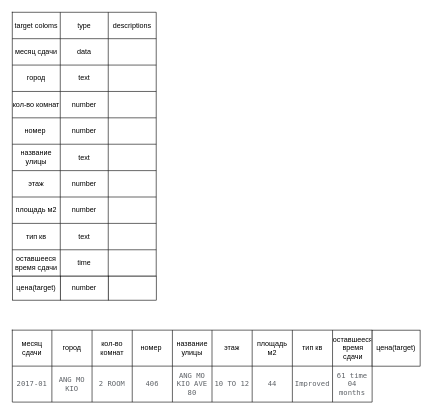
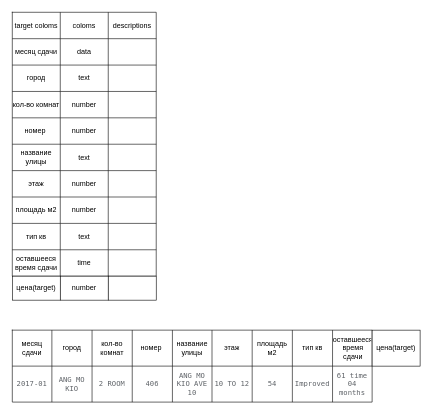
node "type": label "type" -> "coloms"
node "ANG MO KIO AVE 80": label "ANG MO KIO AVE 80" -> "ANG MO KIO AVE 10"
node "44": label "44" -> "54"
